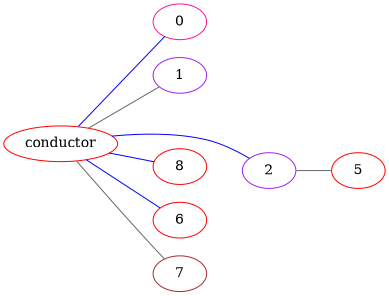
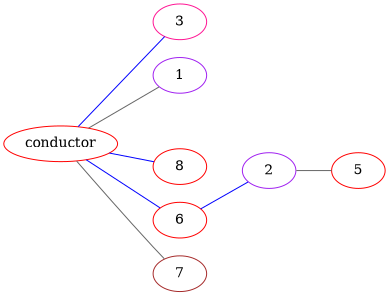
node "0": label "0" -> "3"
edge "conductor" -- "2": now "6" -- "2"
